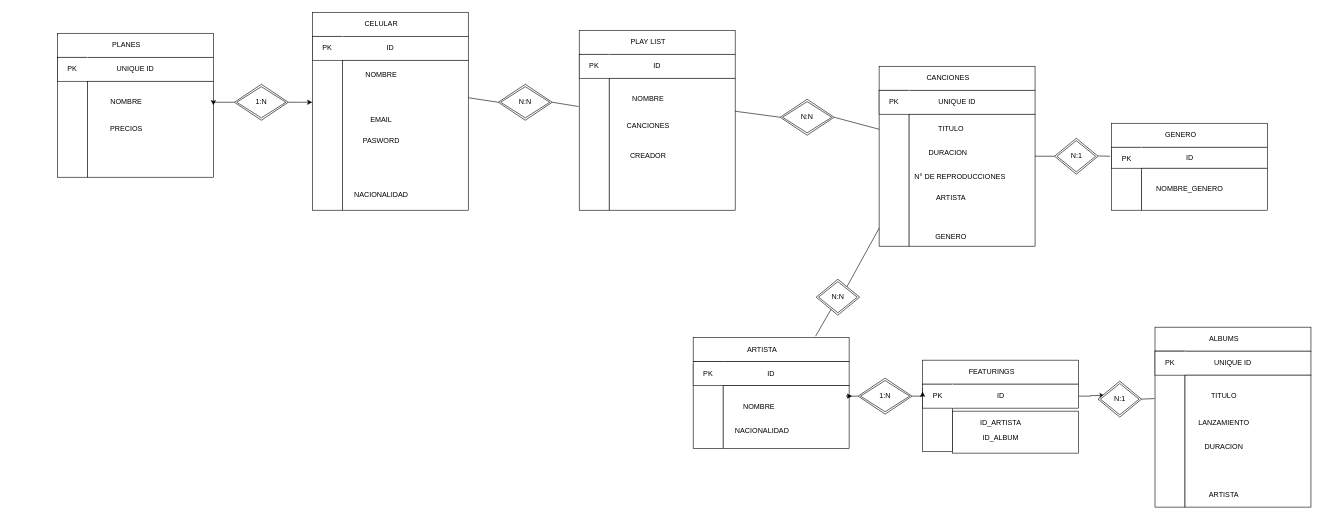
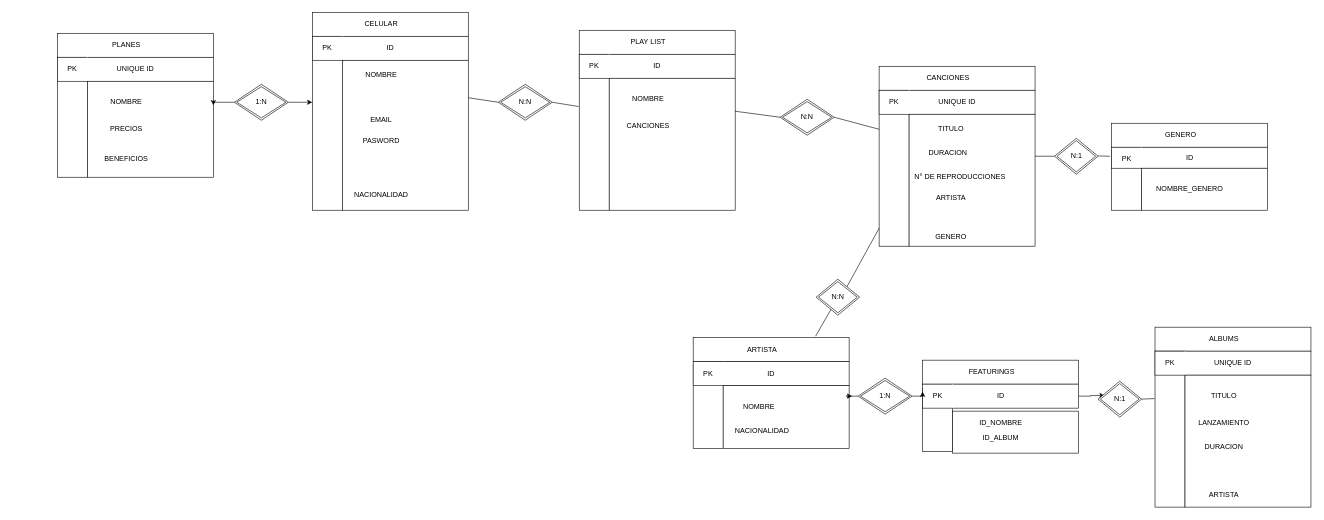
node "CREADOR": removed
node "BENEFICIOS": added
node "ID_ARTISTA": label "ID_ARTISTA" -> "ID_NOMBRE"
